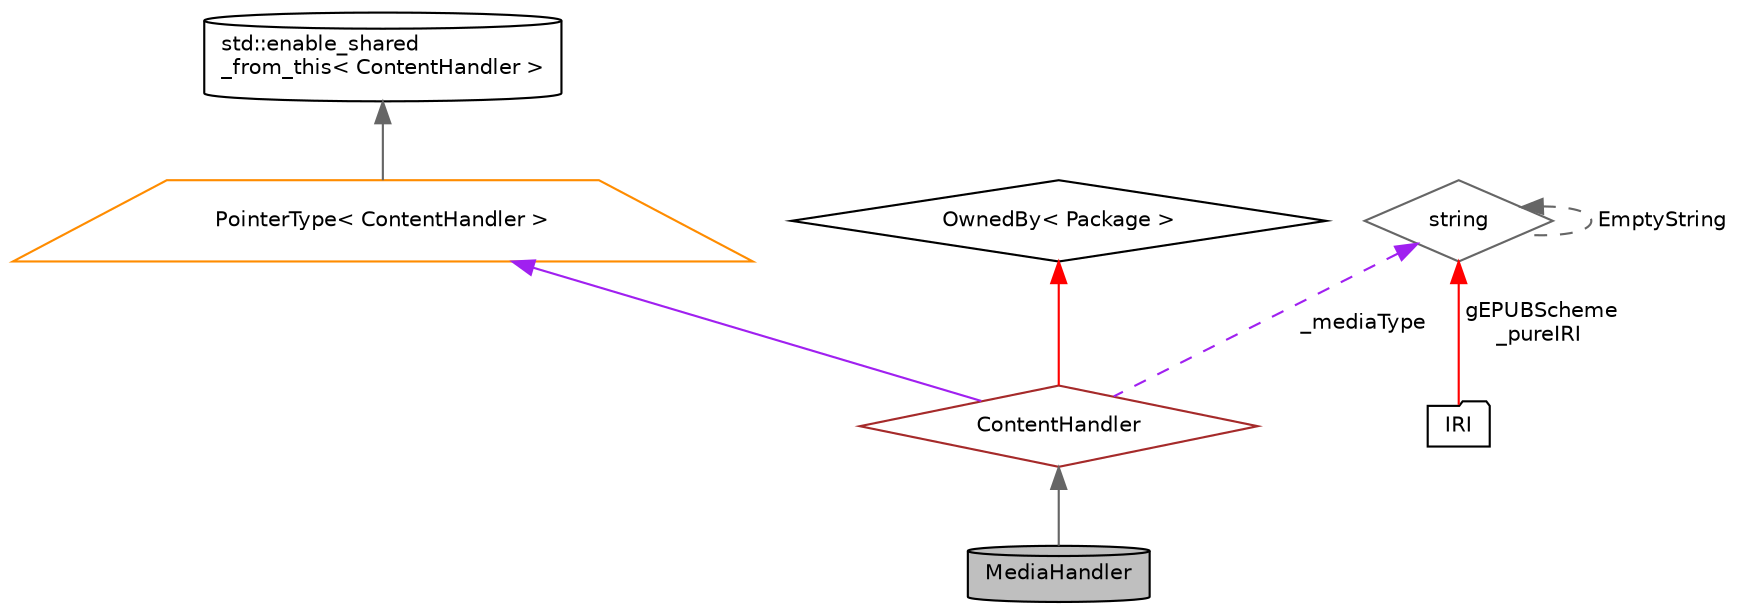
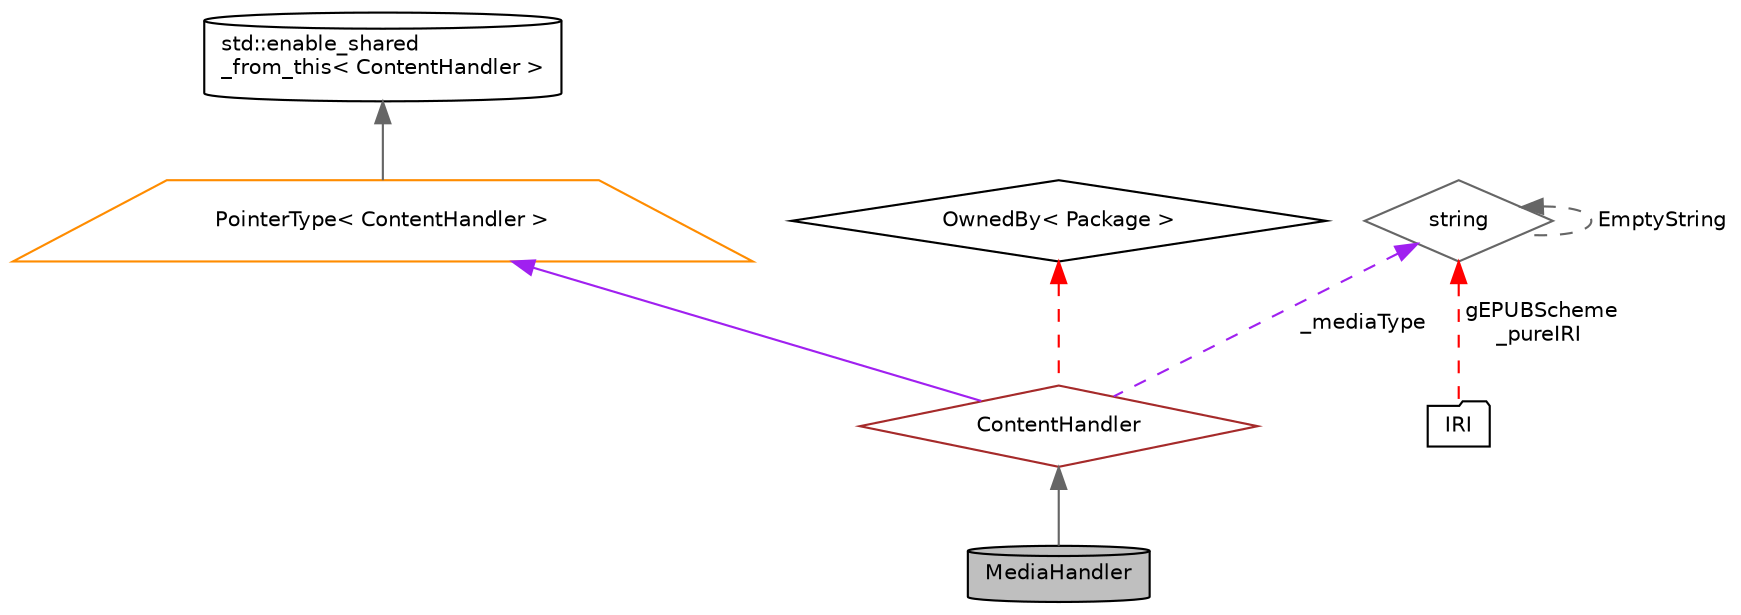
edge "ContentHandler" -> "OwnedBy< Package >": style solid -> dashed
edge "IRI" -> "string": style solid -> dashed
